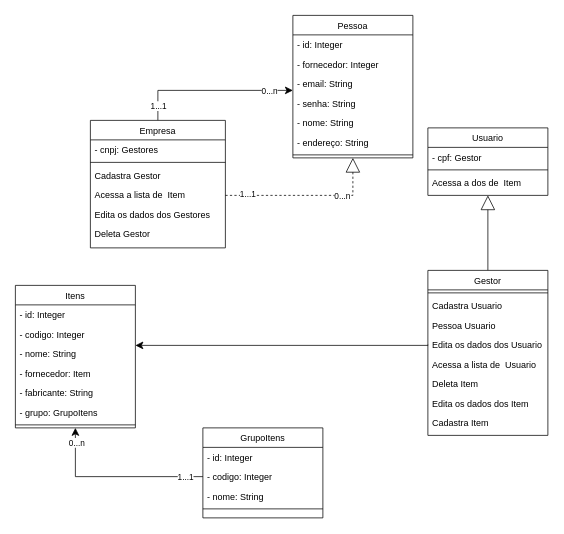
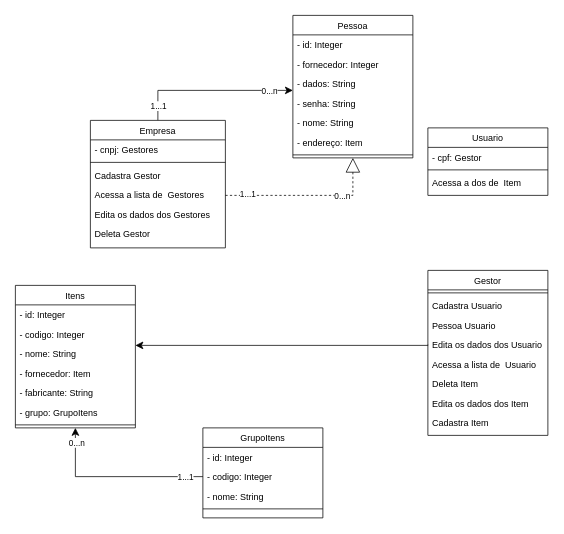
node "- email: String": label "- email: String" -> "- dados: String"
node "- endereço: String": label "- endereço: String" -> "- endereço: Item"
node "Acessa a lista de Item": label "Acessa a lista de Item" -> "Acessa a lista de Gestores"
edge "Gestor" -> "Usuario": removed
